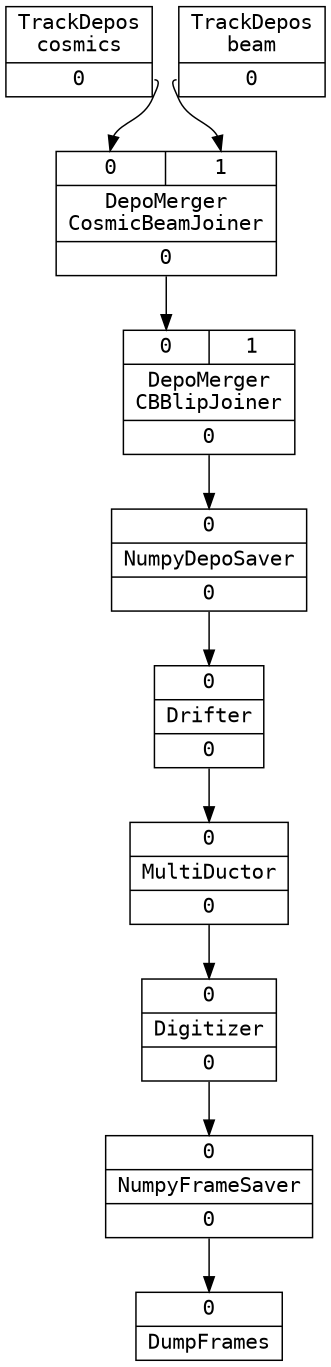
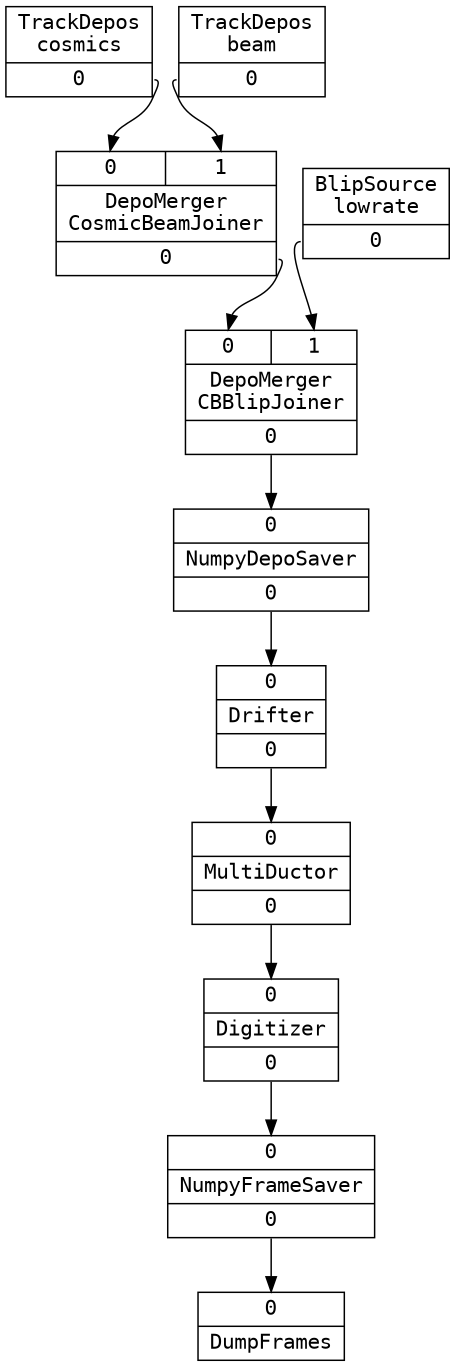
node "BlipSource": added
